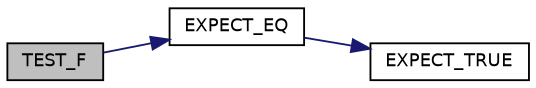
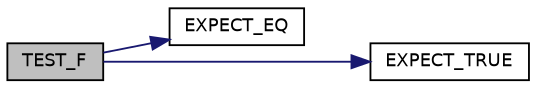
edge "EXPECT_EQ" -> "EXPECT_TRUE": now "TEST_F" -> "EXPECT_TRUE"
